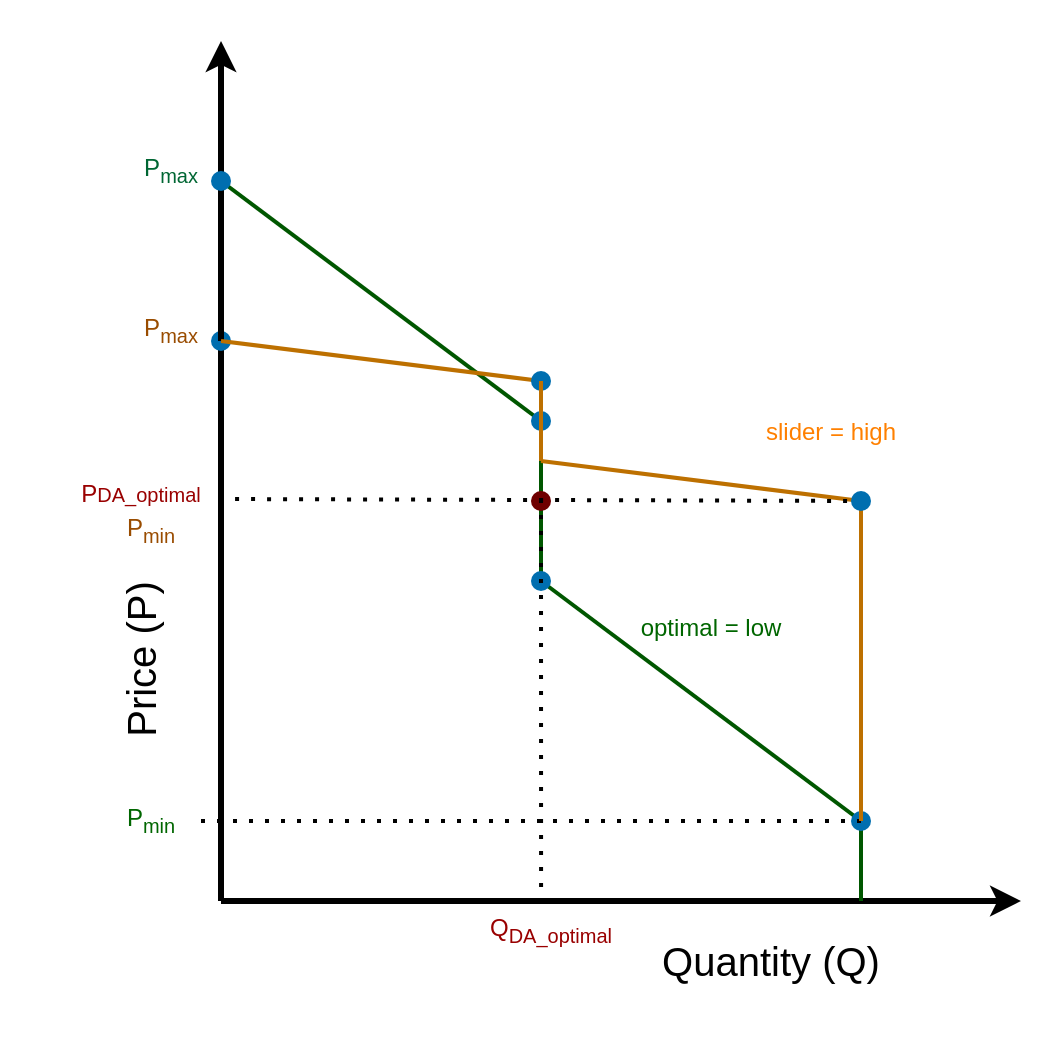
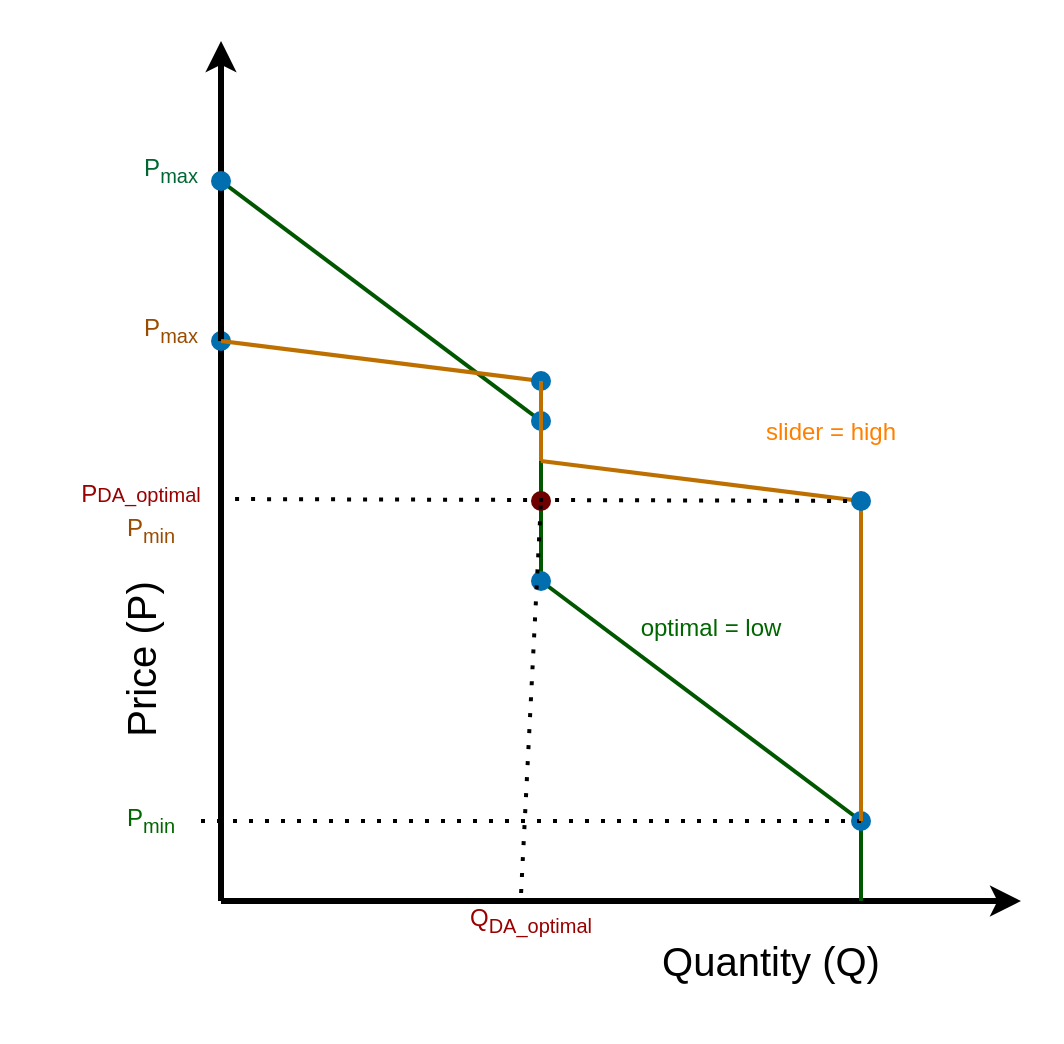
node "QDA_optimal": moved (551, 931) -> (531, 921)
